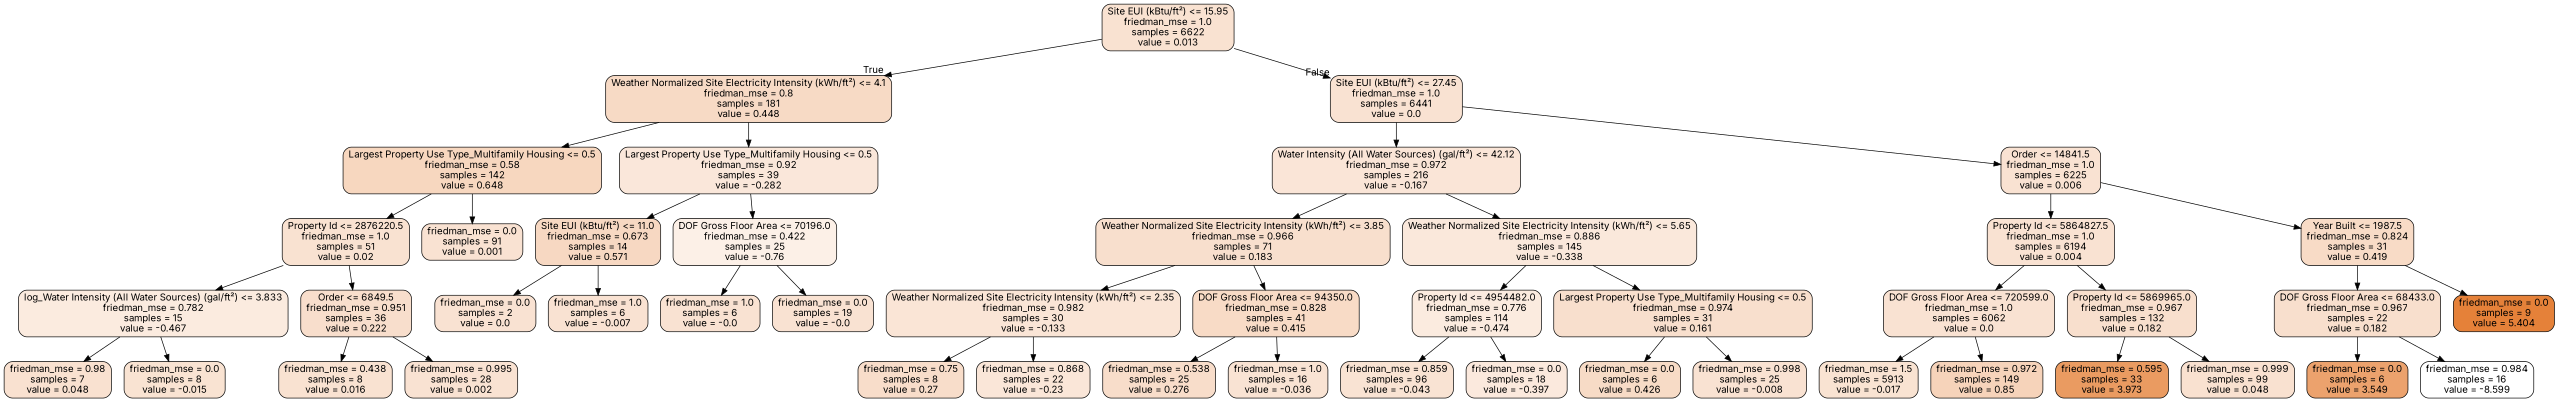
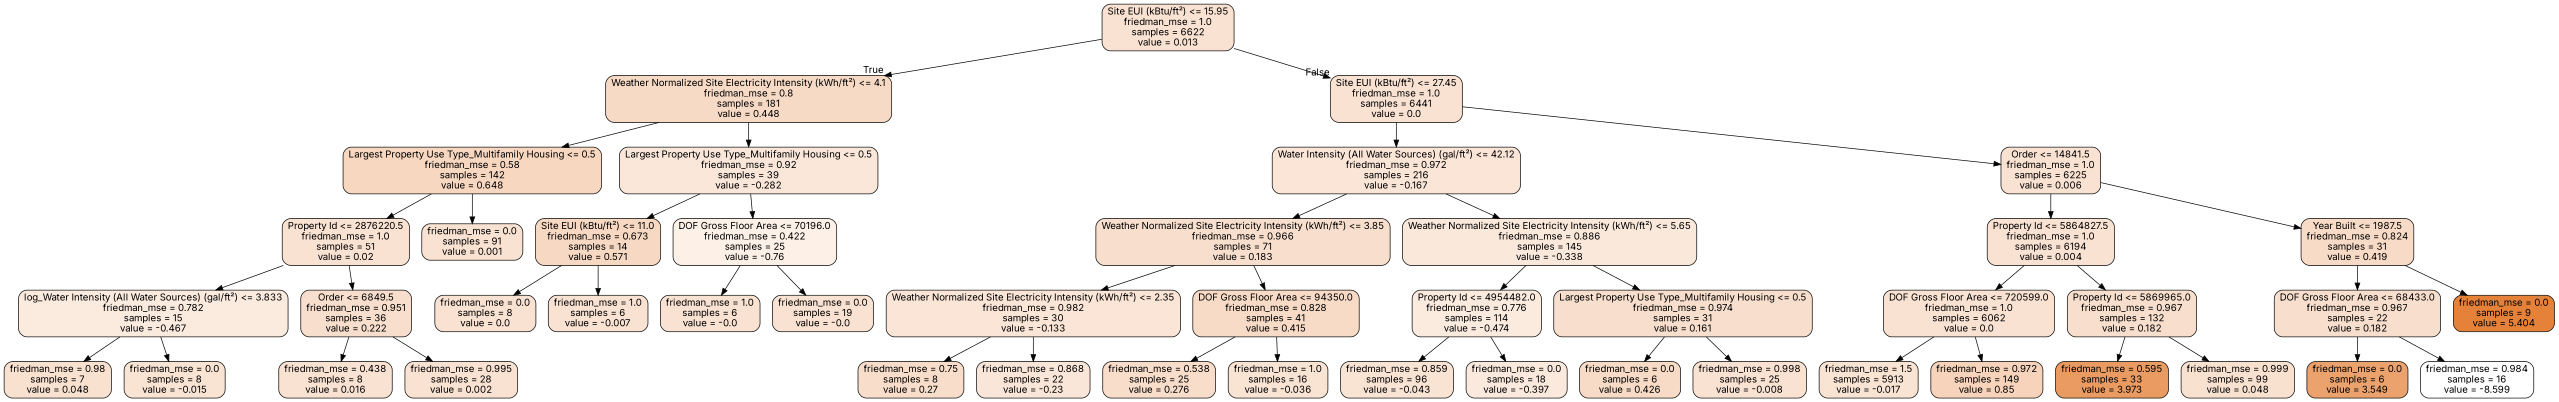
node "friedman_mse = 0.0 samples = 2 value = 0.0": label "friedman_mse = 0.0 samples = 2 value = 0.0" -> "friedman_mse = 0.0 samples = 8 value = 0.0"
